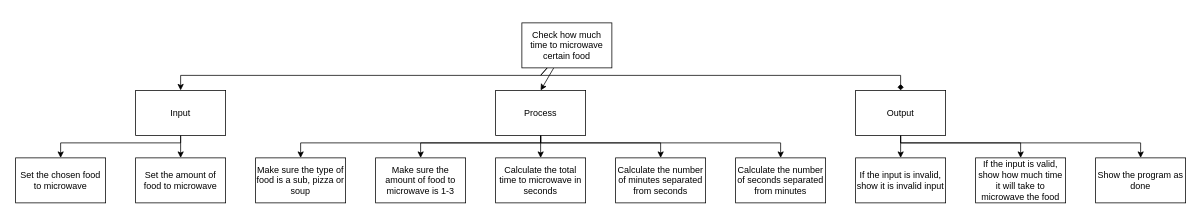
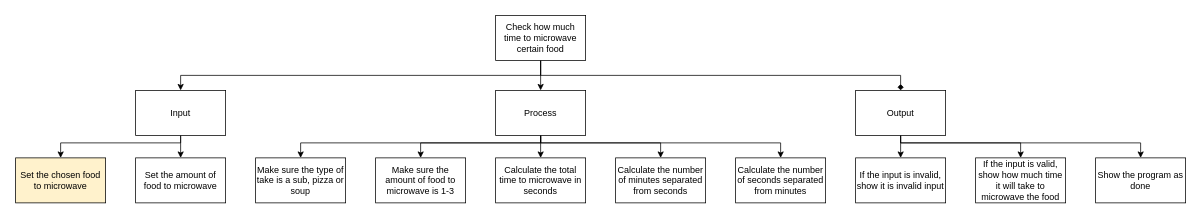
node "Check how much time to microwave certain food": moved (567, 45) -> (540, 38)
node "Set the chosen food to microwave": fillcolor #ffffff -> #fff2cc
node "Make sure the type of food is a sub, pizza or soup": label "Make sure the type of food is a sub, pizza or soup" -> "Make sure the type of take is a sub, pizza or soup"
